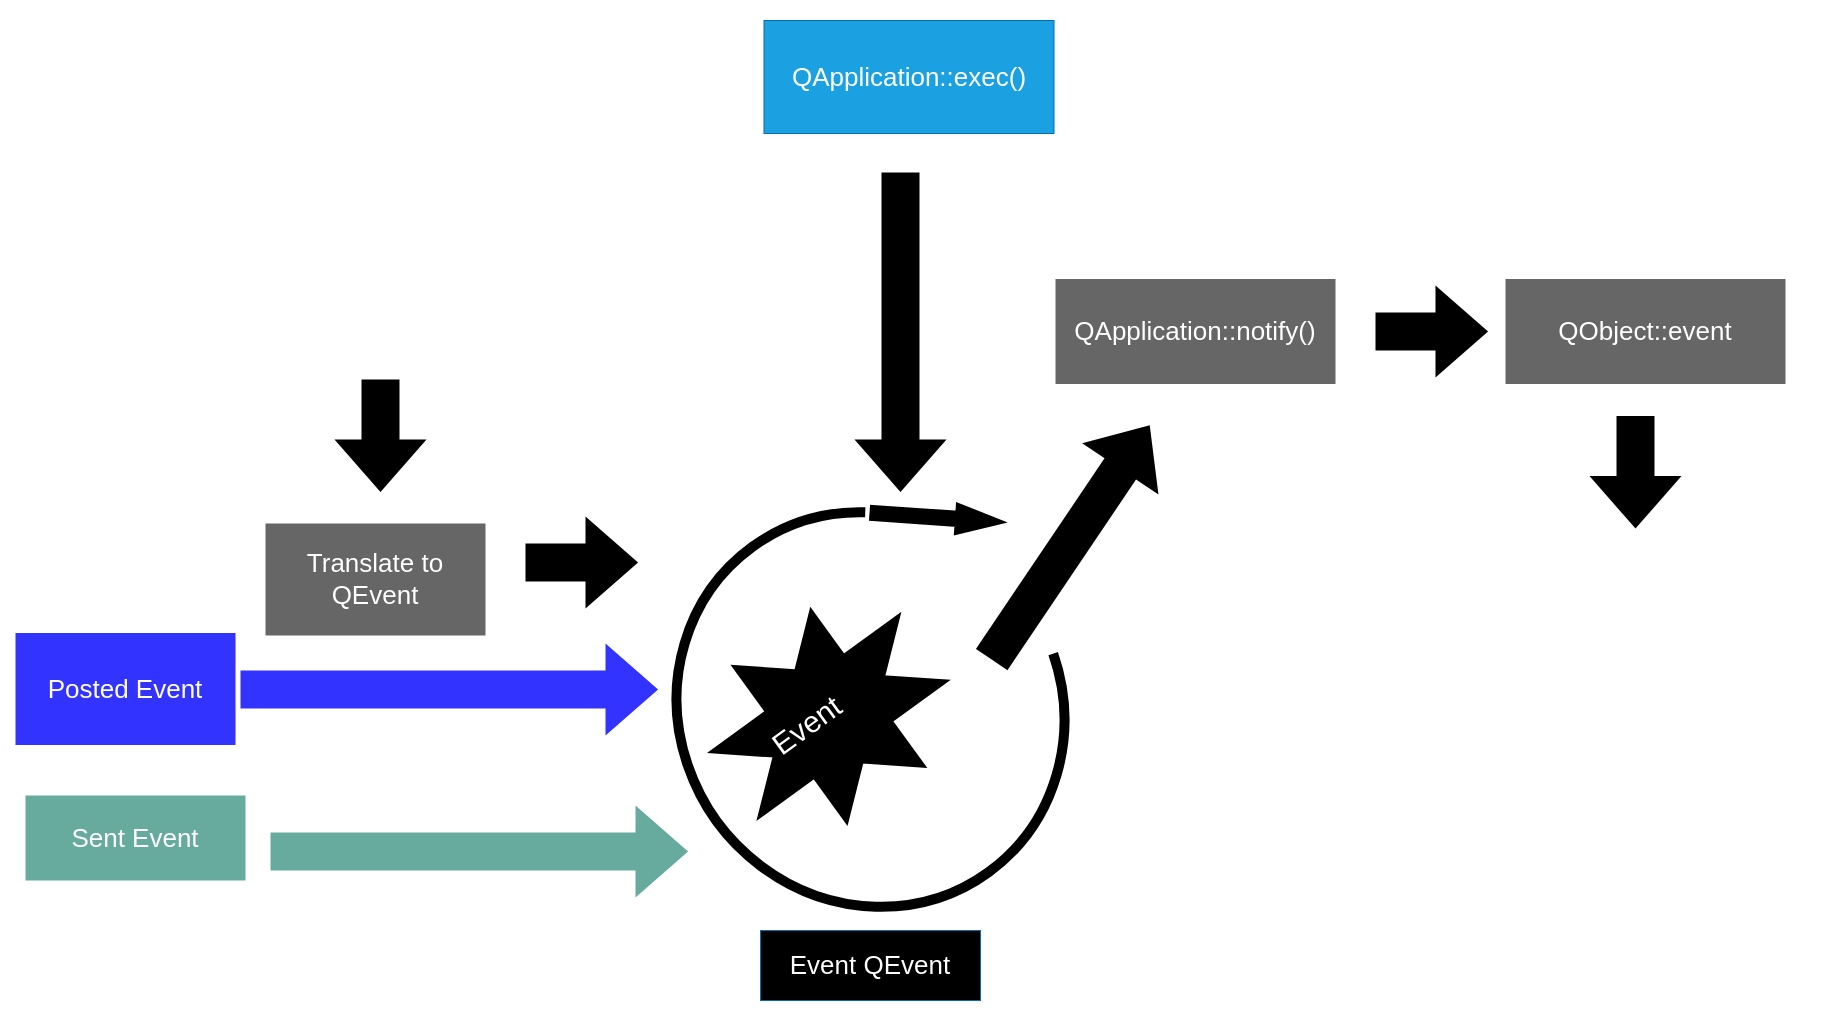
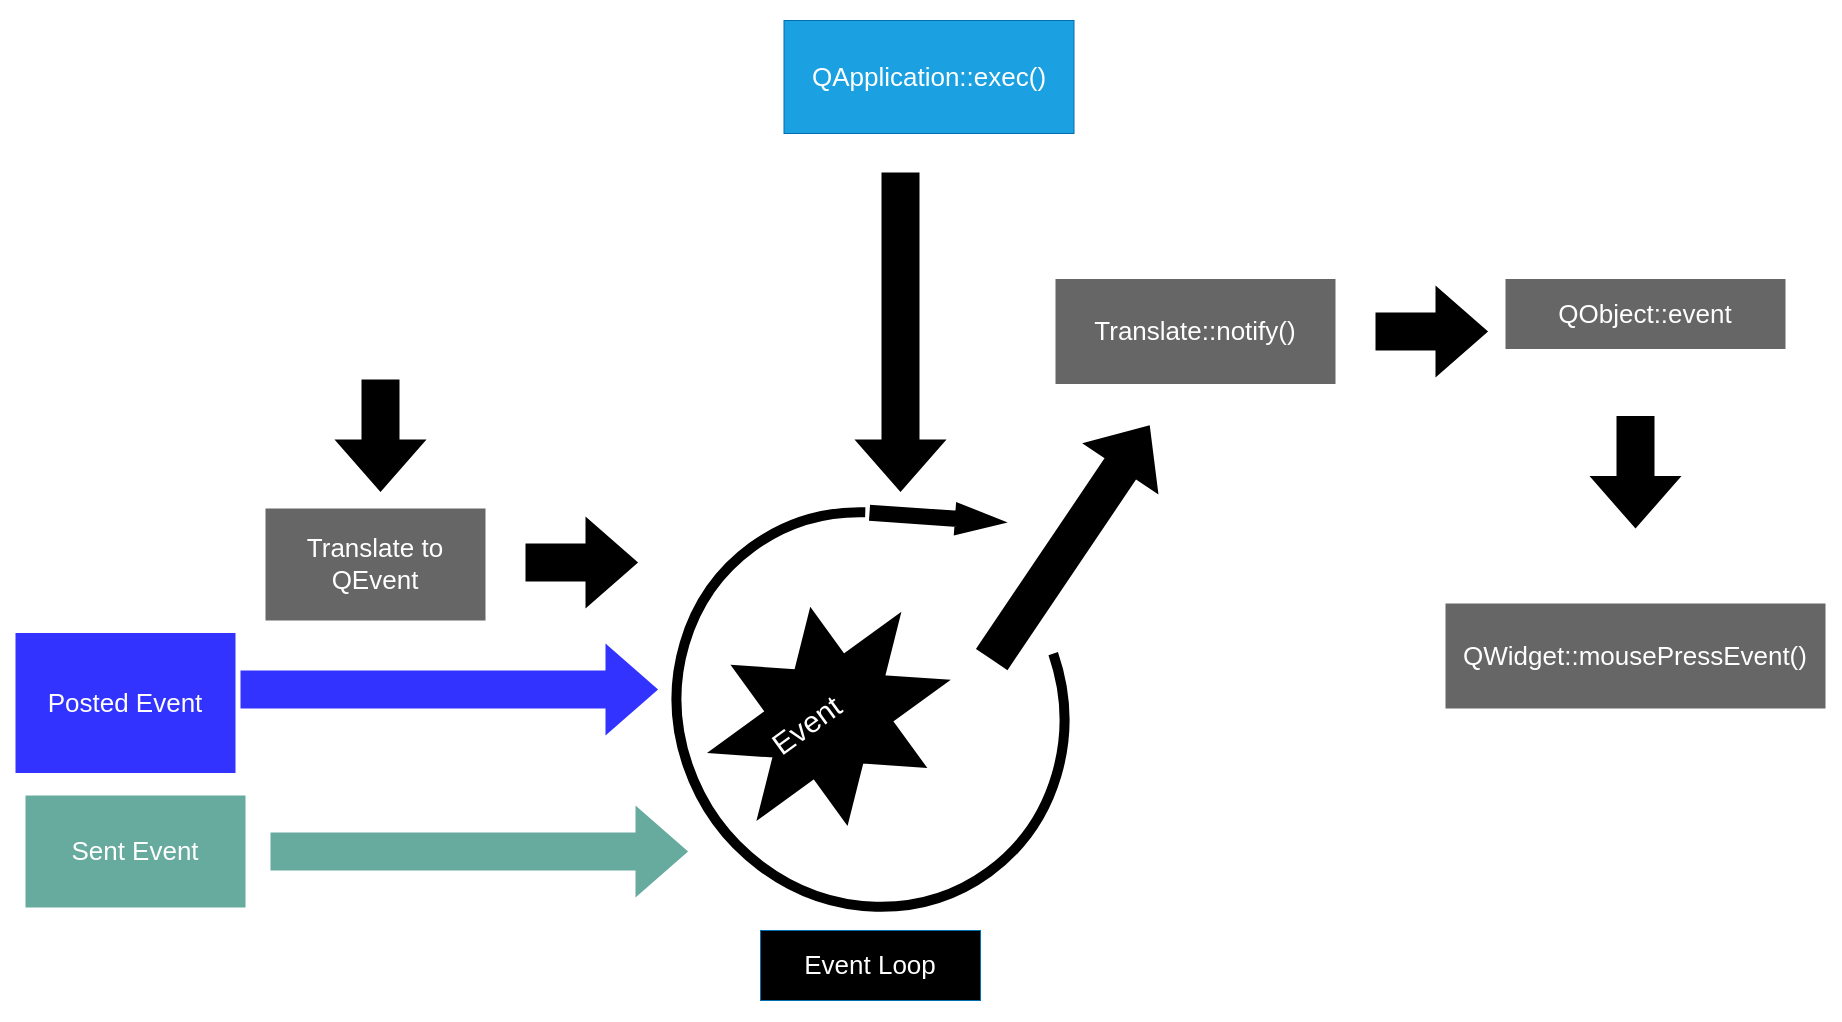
node "QApplication::exec()": moved (909, 77) -> (929, 77)
node "QApplication::notify()": label "QApplication::notify()" -> "Translate::notify()"
node "QObject::event": size 270x95 -> 270x60
node "Translate to QEvent": moved (376, 580) -> (376, 565)
node "QWidget::mousePressEvent()": added
node "Posted Event": size 210x102 -> 210x130
node "Sent Event": size 210x75 -> 210x102
node "Event QEvent": label "Event QEvent" -> "Event Loop"
